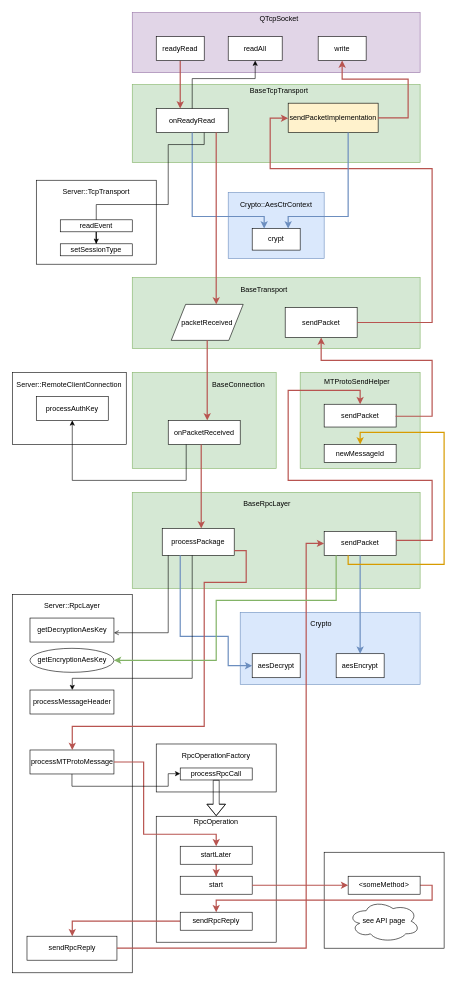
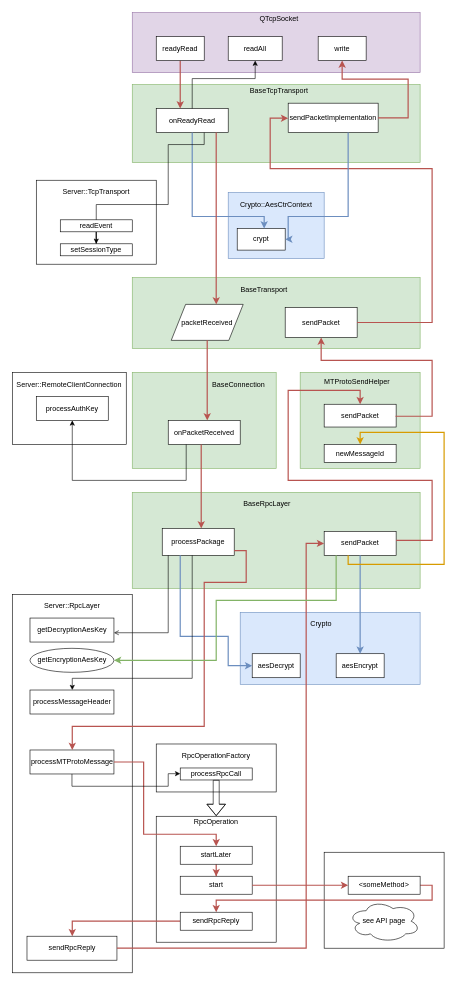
node "sendPacketImplementation": fillcolor #fff2cc -> #ffffff
node "crypt": moved (276, 239) -> (261, 239)
